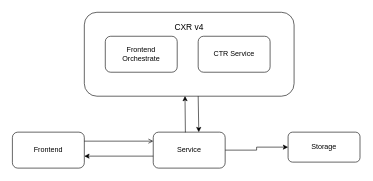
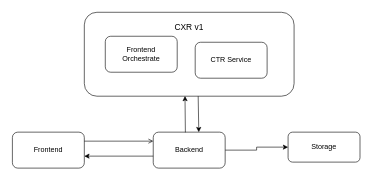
node "CXR v4": label "CXR v4" -> "CXR v1"
node "CTR Service": moved (234, 54) -> (231, 60)
node "Service": label "Service" -> "Backend"
